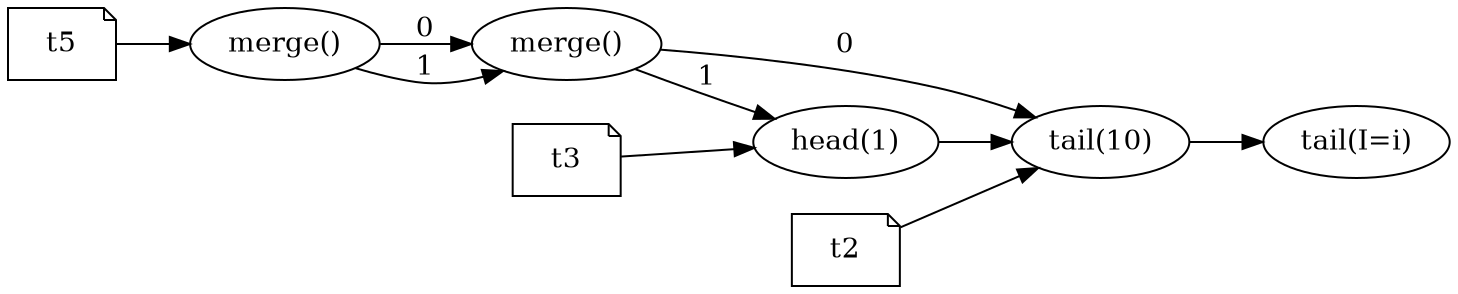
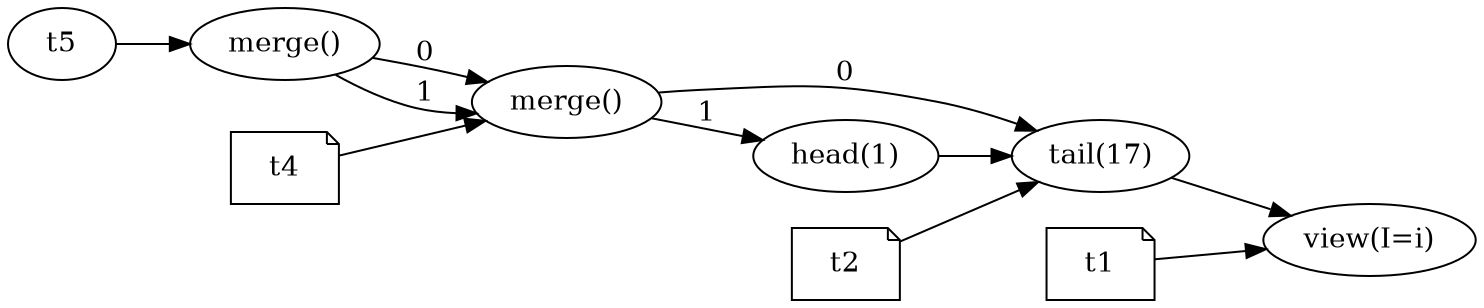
node "t5": shape note -> ellipse
node "tail(10)": label "tail(10)" -> "tail(17)"
node "tail(I=i)": label "tail(I=i)" -> "view(I=i)"
node "t3": removed
node "t4": added
node "t1": added
